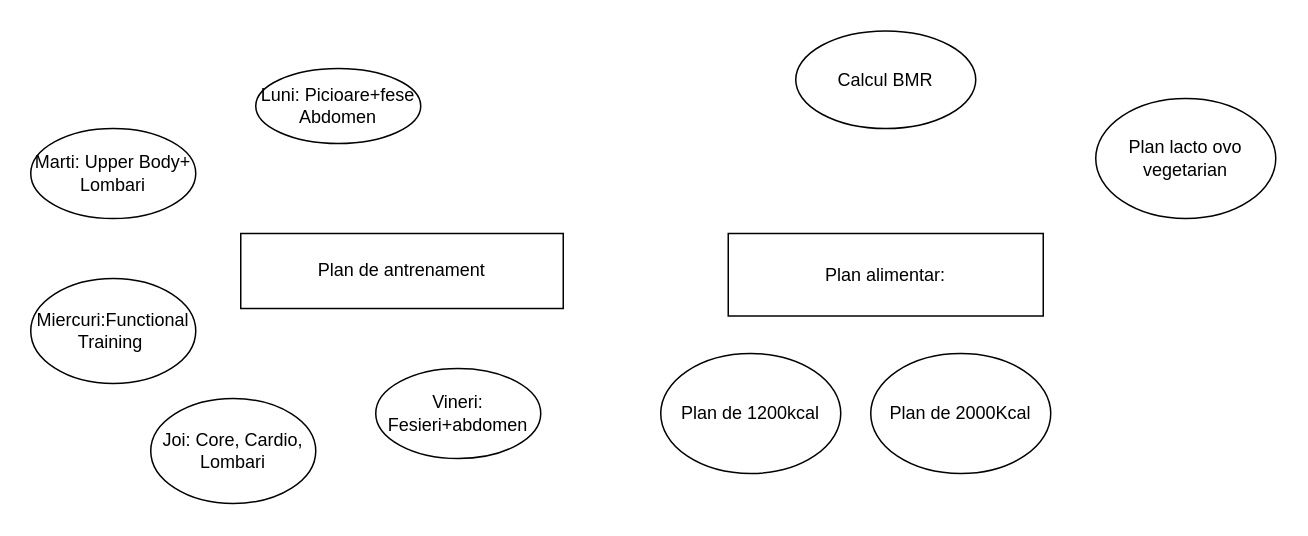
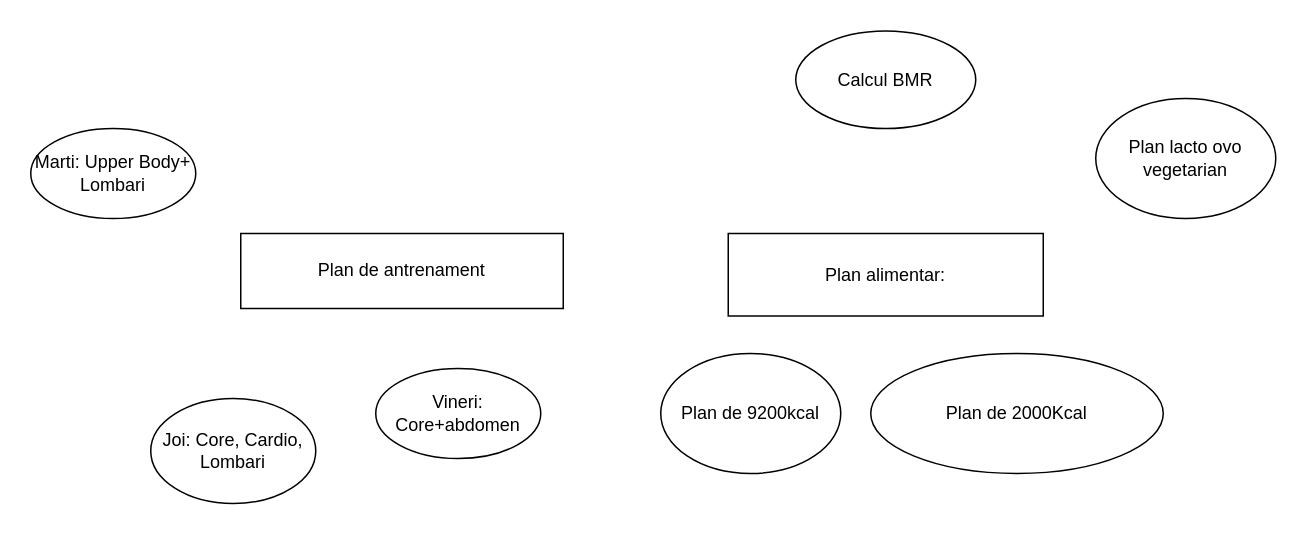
node "Luni: Picioare+fese Abdomen": removed
node "Miercuri:Functional Training": removed
node "Vineri: Fesieri+abdomen": label "Vineri: Fesieri+abdomen" -> "Vineri: Core+abdomen"
node "Plan de 1200kcal": label "Plan de 1200kcal" -> "Plan de 9200kcal"
node "Plan de 2000Kcal": size 180x120 -> 293x120
